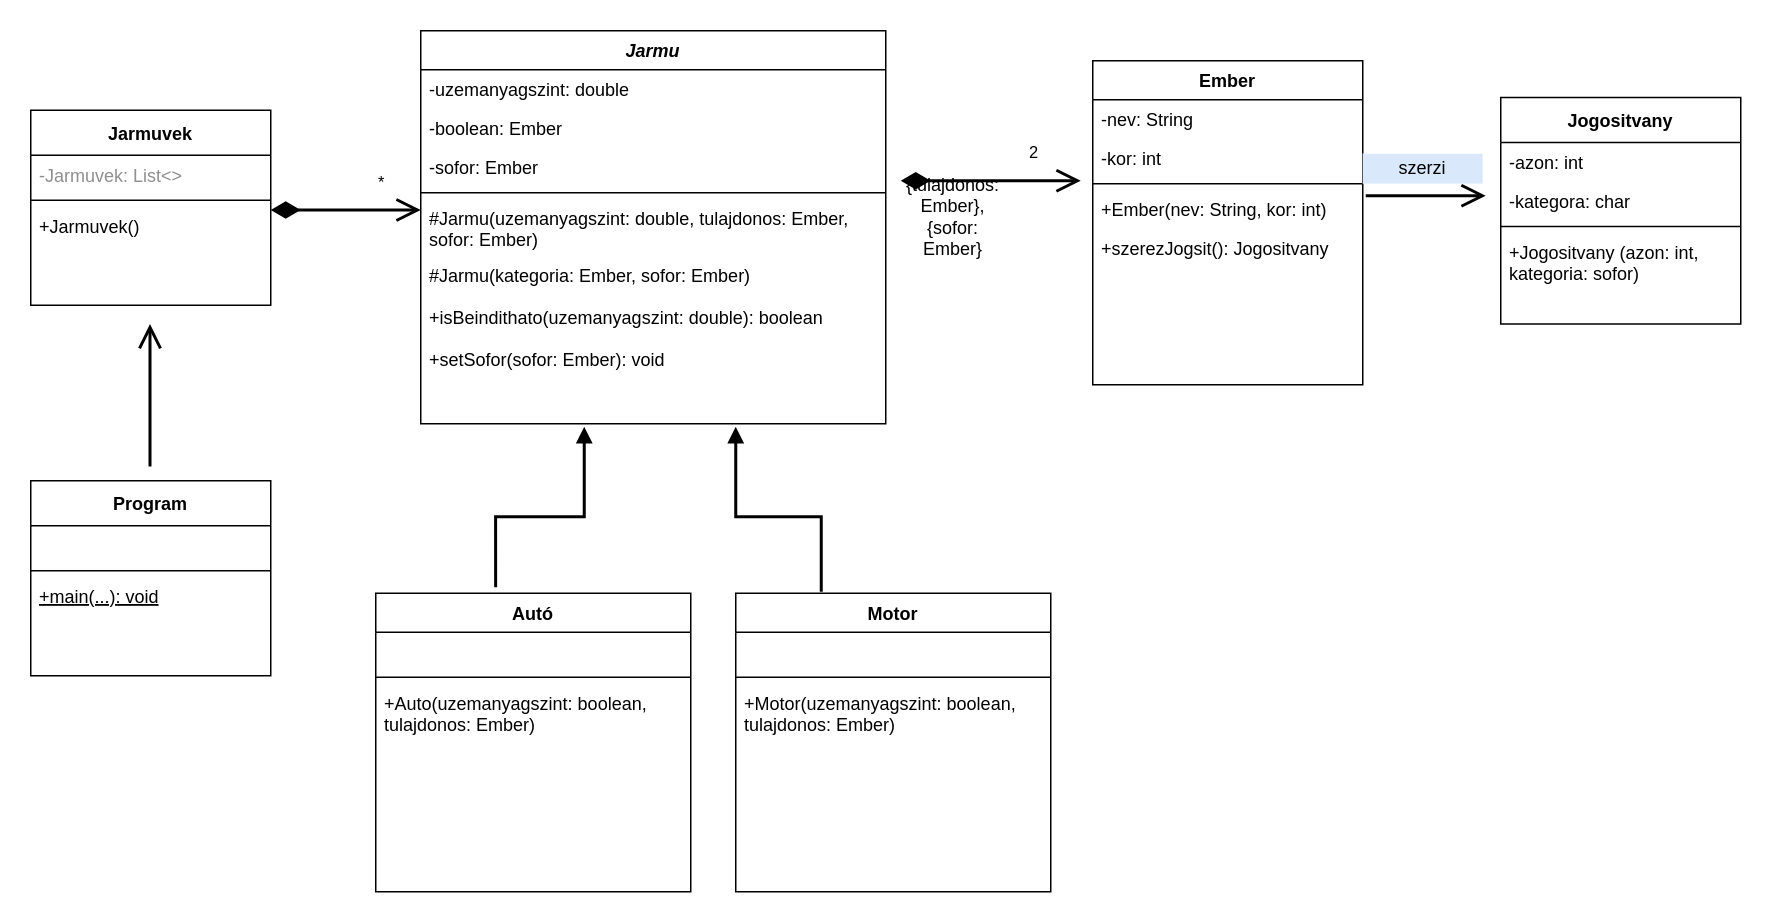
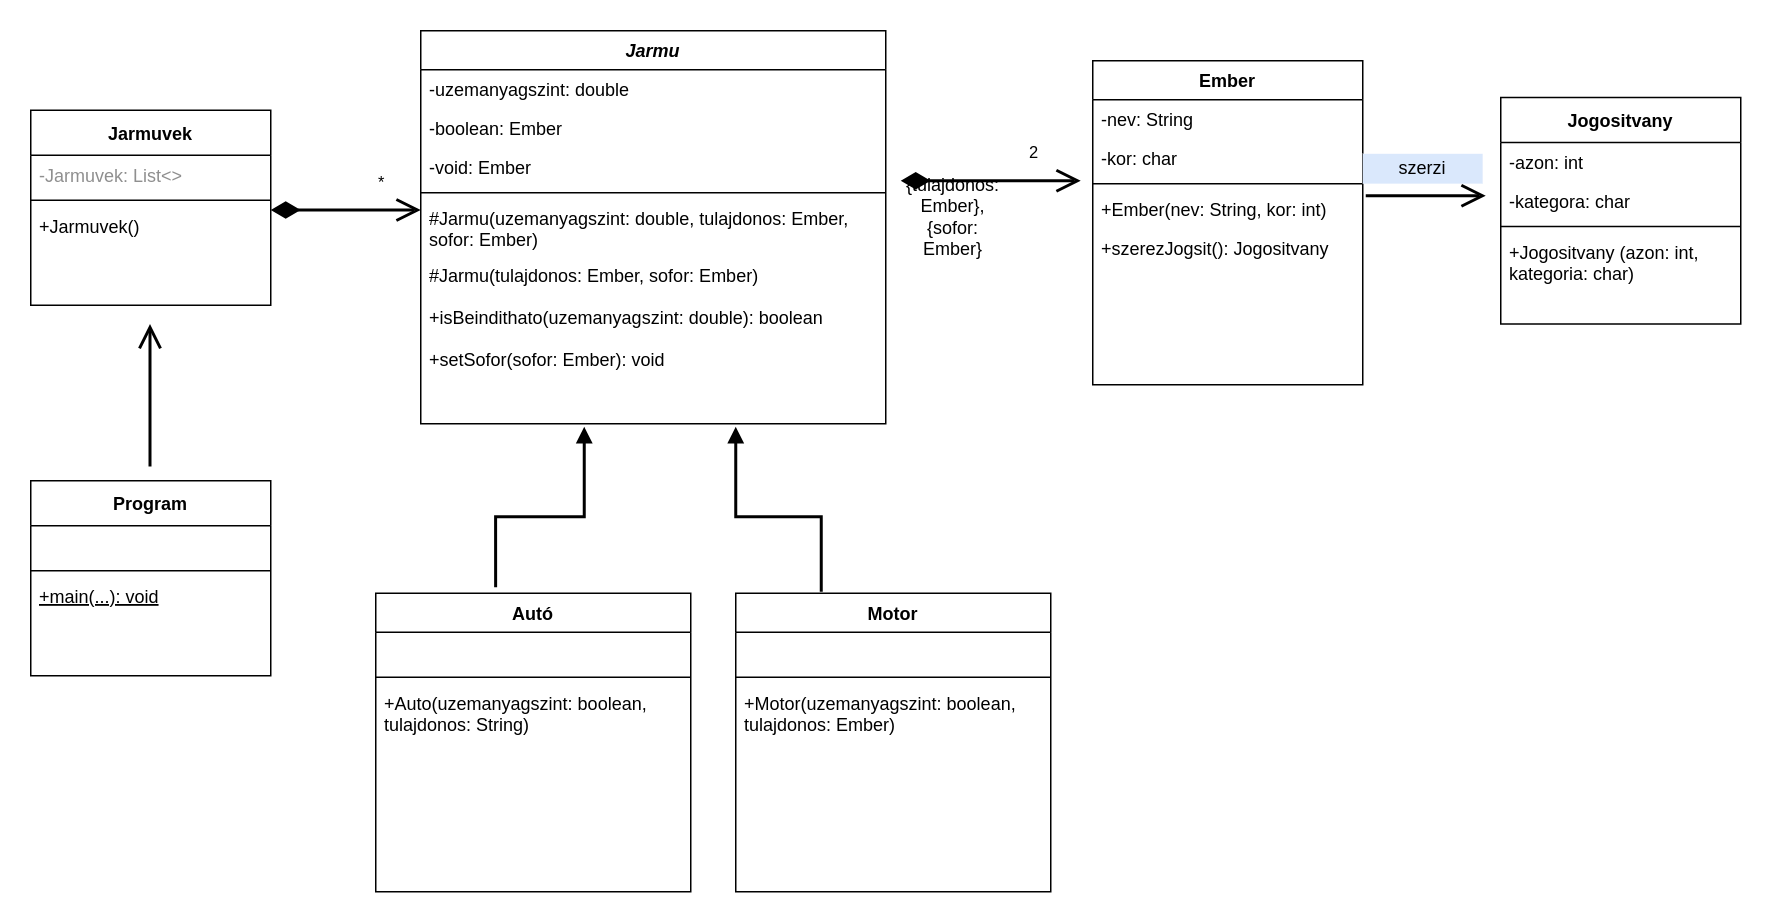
node "-kor: int": label "-kor: int" -> "-kor: char"
node "-sofor: Ember": label "-sofor: Ember" -> "-void: Ember"
node "+Jogositvany (azon: int, kategoria: sofor)": label "+Jogositvany (azon: int, kategoria: sofor)" -> "+Jogositvany (azon: int, kategoria: char)"
node "#Jarmu(kategoria: Ember, sofor: Ember)": label "#Jarmu(kategoria: Ember, sofor: Ember)" -> "#Jarmu(tulajdonos: Ember, sofor: Ember)"
node "+Auto(uzemanyagszint: boolean, tulajdonos: Ember)": label "+Auto(uzemanyagszint: boolean, tulajdonos: Ember)" -> "+Auto(uzemanyagszint: boolean, tulajdonos: String)"
